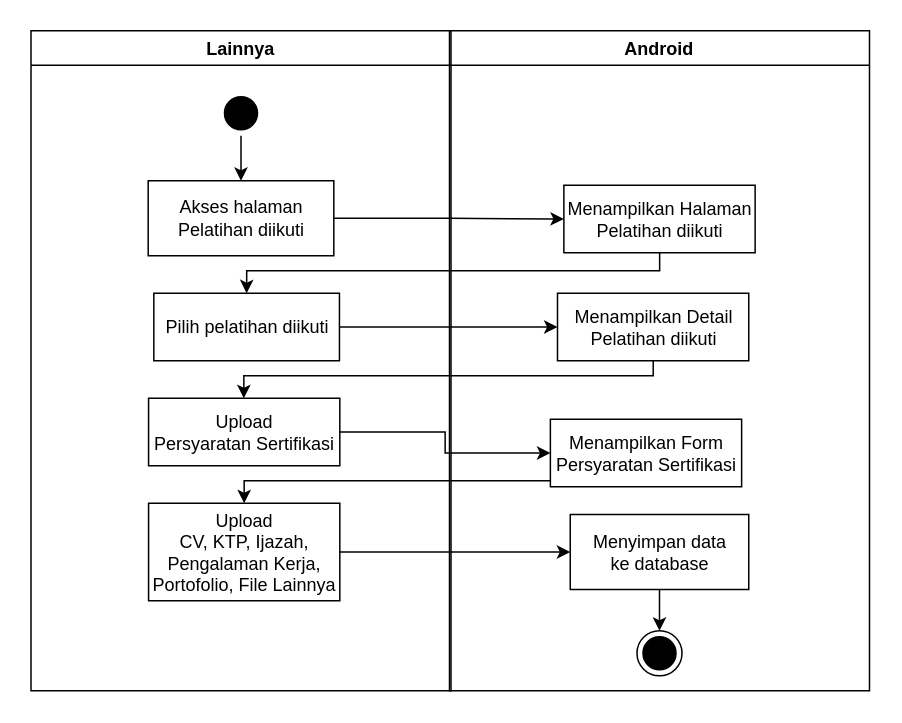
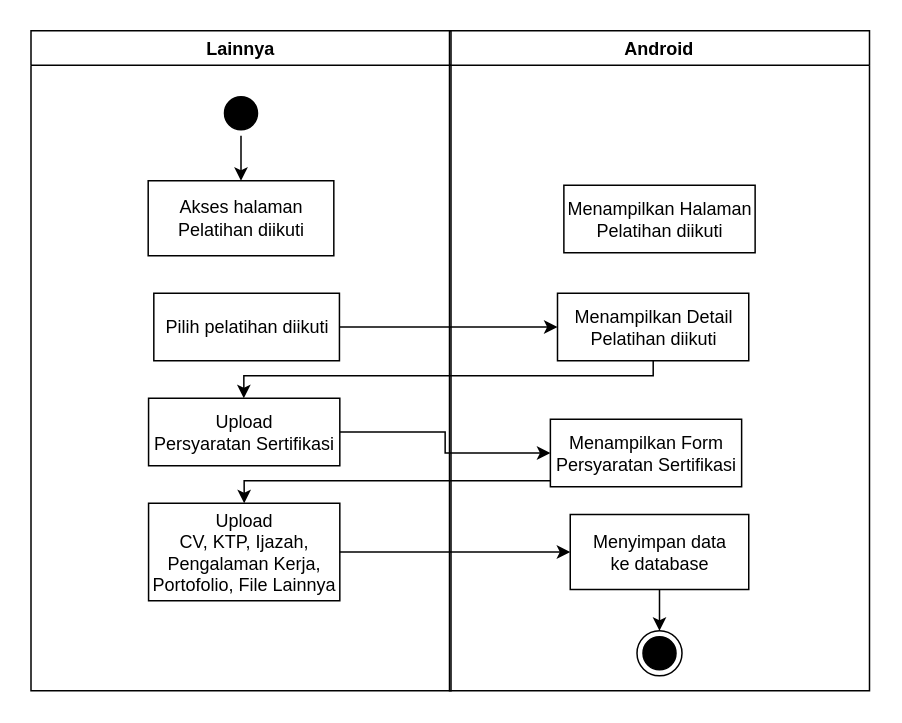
edge "Akses halaman Pelatihan diikuti" -> "Menampilkan Halaman Pelatihan diikuti": removed
edge "Menampilkan Halaman Pelatihan diikuti" -> "Pilih pelatihan diikuti": removed
